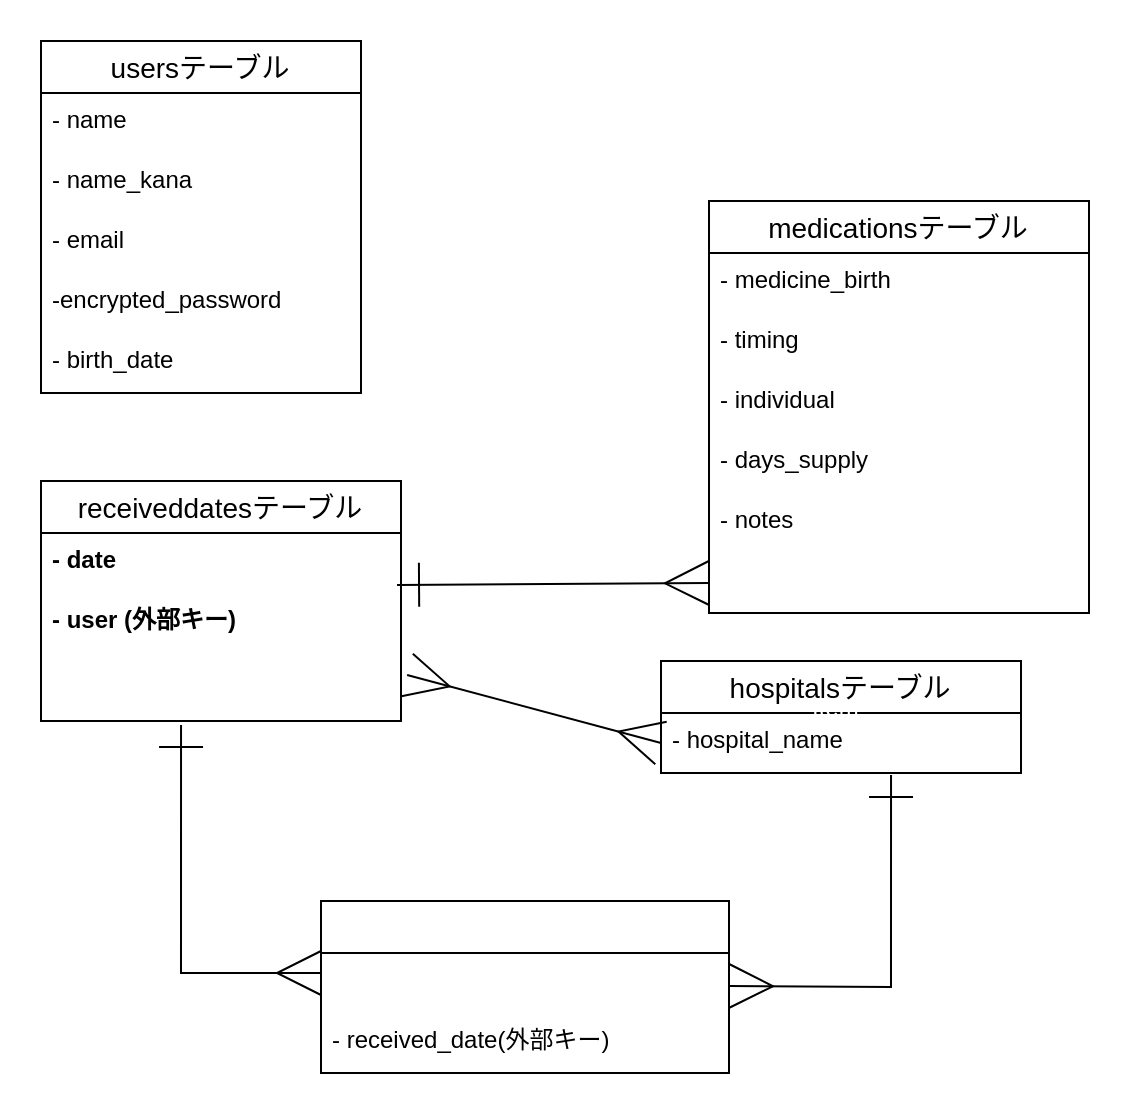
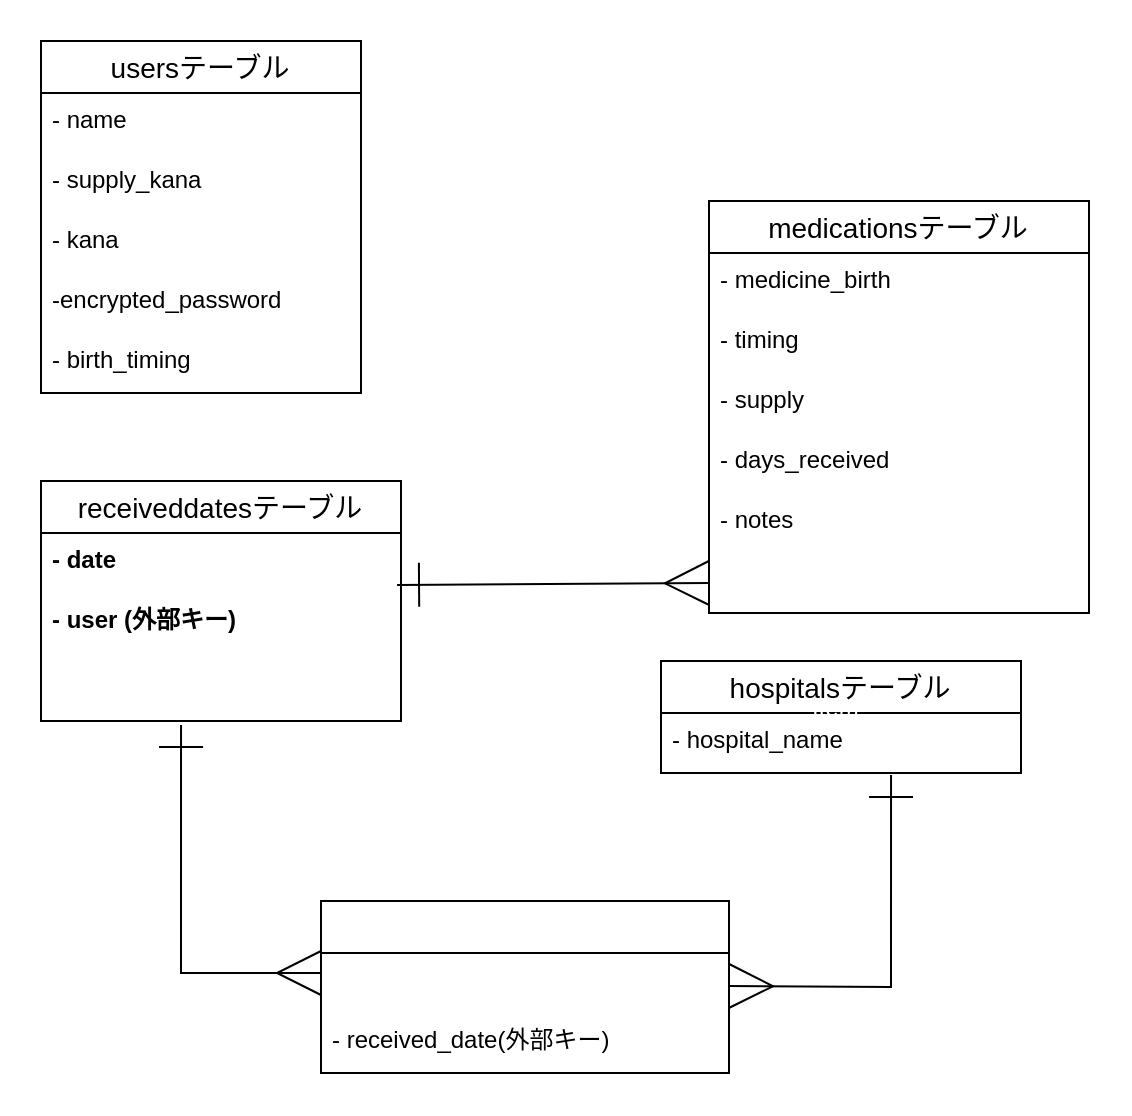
node "- name_kana": label "- name_kana" -> "- supply_kana"
node "- email": label "- email" -> "- kana"
node "- birth_date": label "- birth_date" -> "- birth_timing"
node "- individual": label "- individual" -> "- supply"
node "- days_supply": label "- days_supply" -> "- days_received"
edge "- supply (外部キー)" -- "- hospital_name": removed
